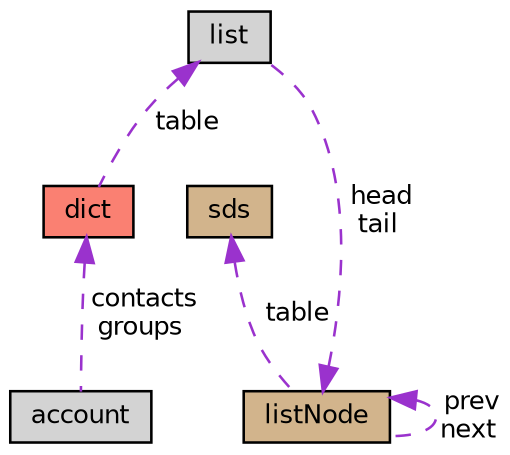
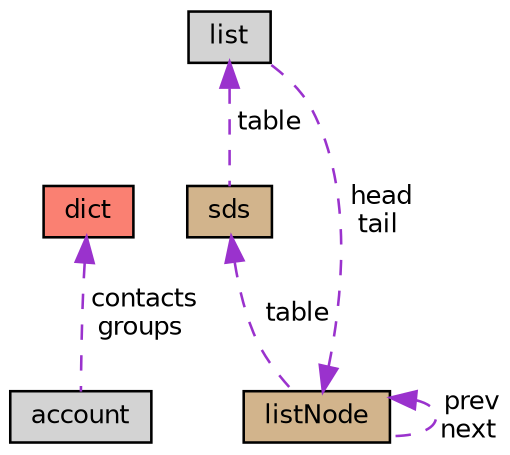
edge "dict" -> "list": now "sds" -> "list"
